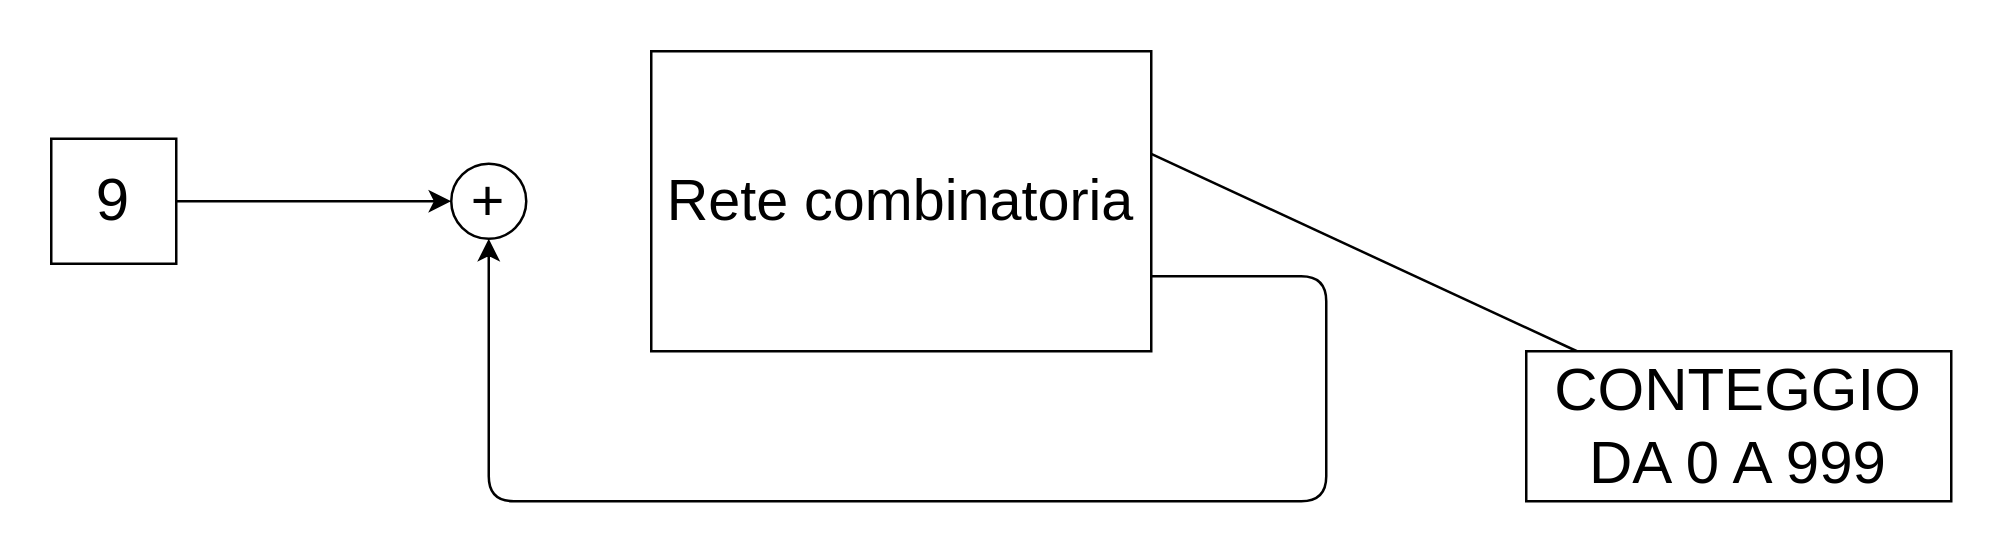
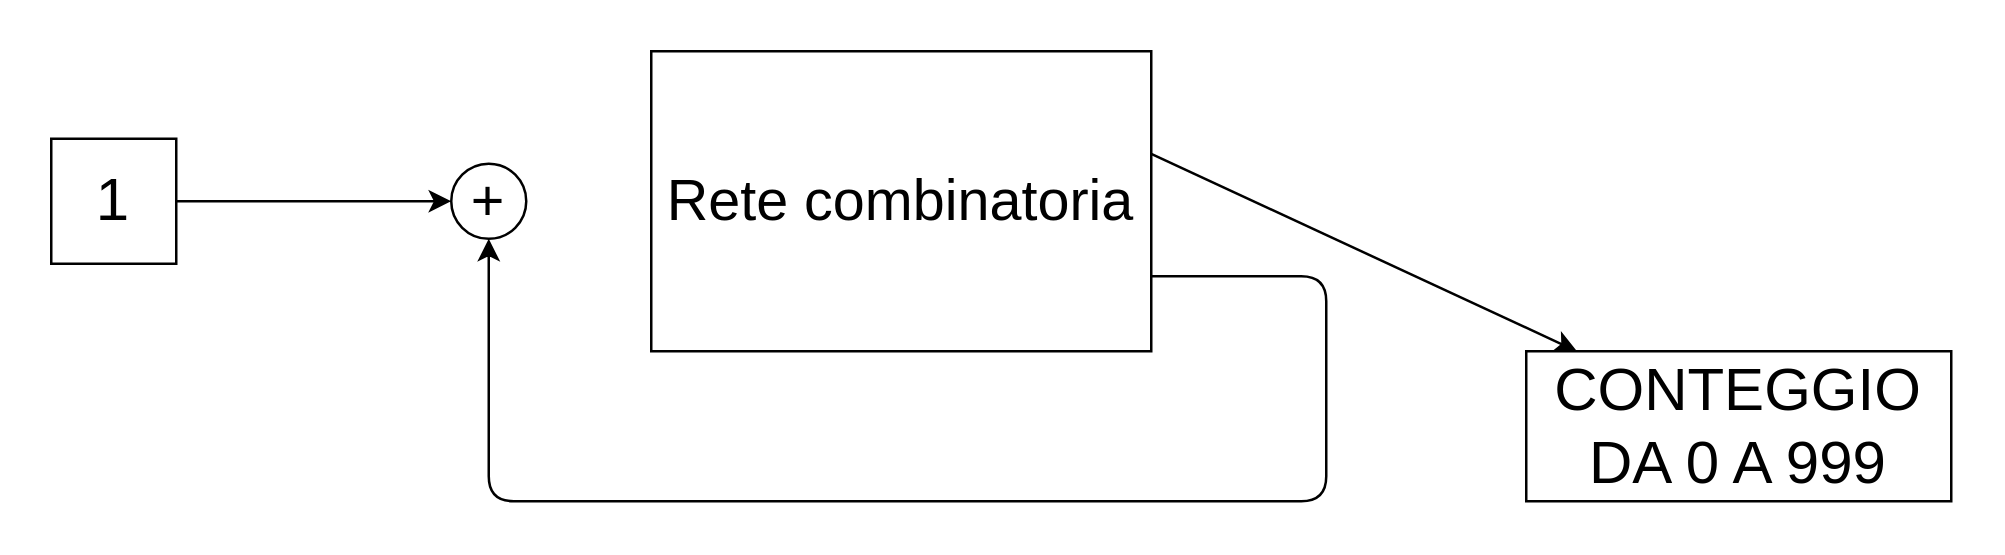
node "9": label "9" -> "1"
edge "Rete combinatoria" -- "CONTEGGIO DA 0 A 999": arrowhead none -> classic
